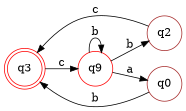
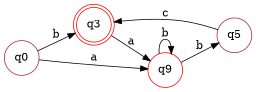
node "q2": label "q2" -> "q5"
edge "q3" -> "q9": label "c" -> "a"
edge "q9" -> "q0": reversed
